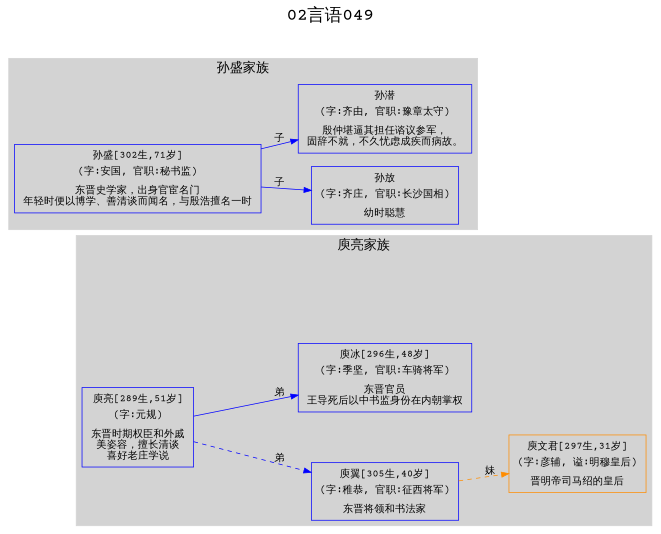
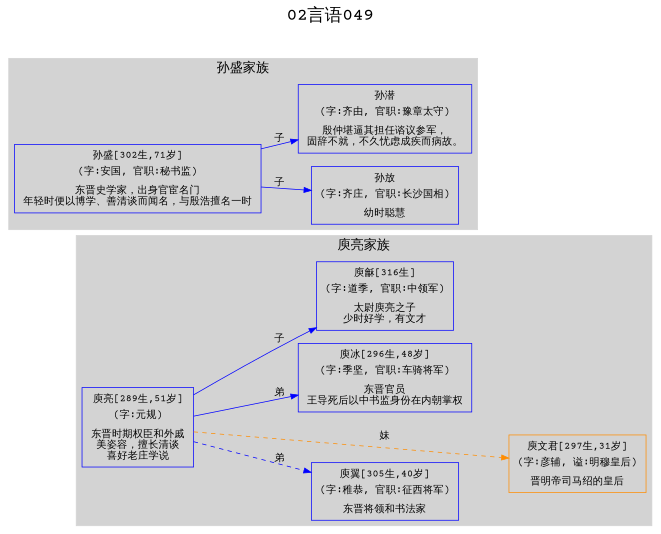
node "庾龢[316生]": added
edge "庾翼[305生,40岁]" -> "庾文君[297生,31岁]": now "庾亮[289生,51岁]" -> "庾文君[297生,31岁]"
